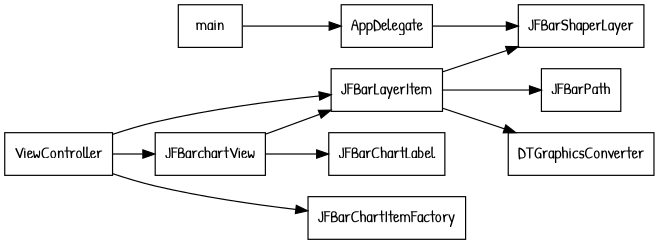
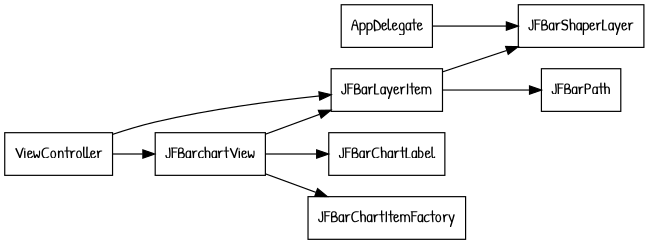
node "main": removed
node "DTGraphicsConverter": removed
edge "ViewController" -> "JFBarChartItemFactory": now "JFBarchartView" -> "JFBarChartItemFactory"
